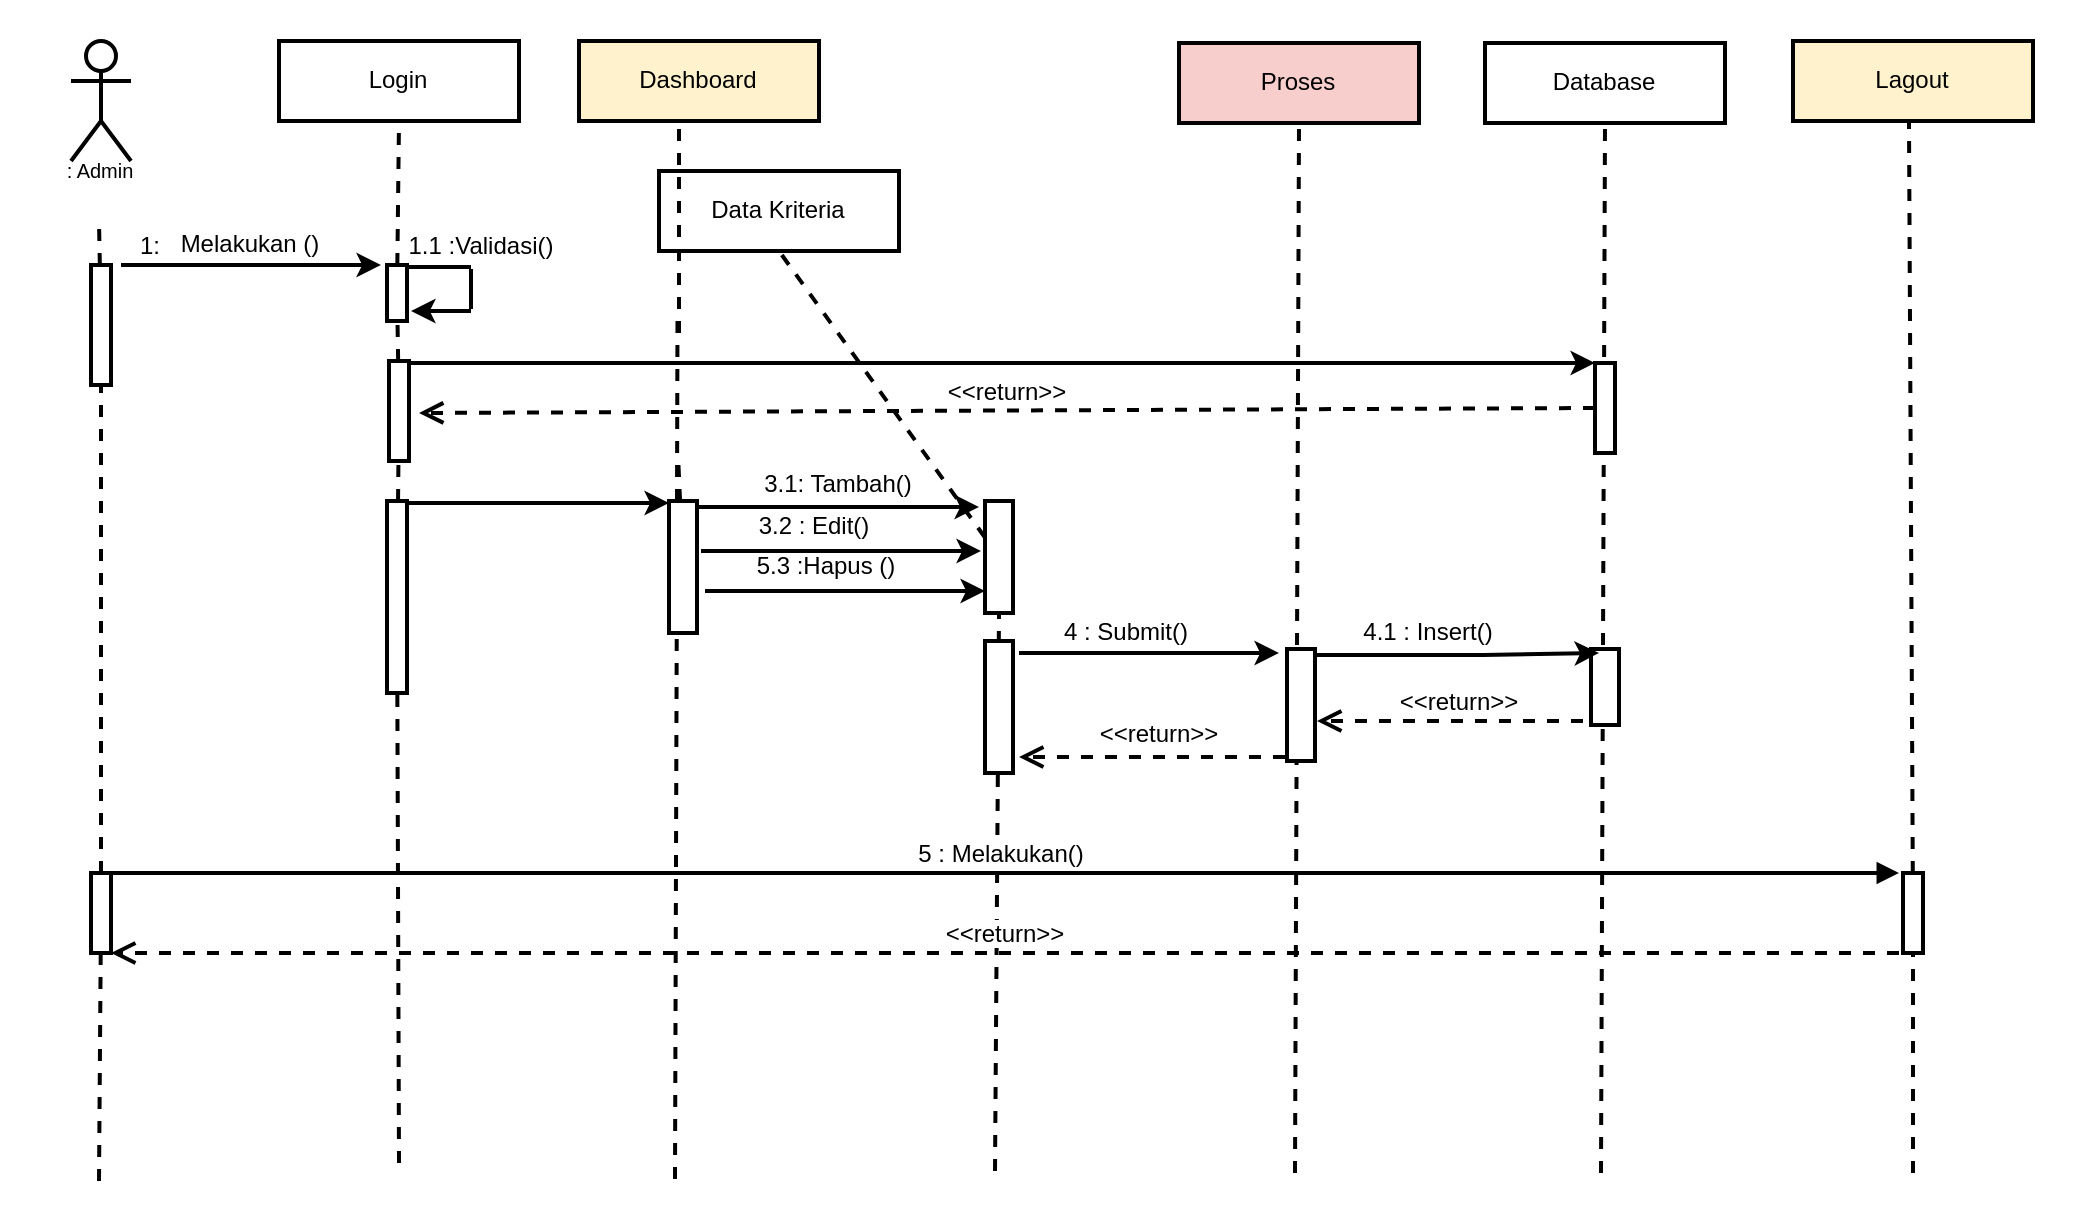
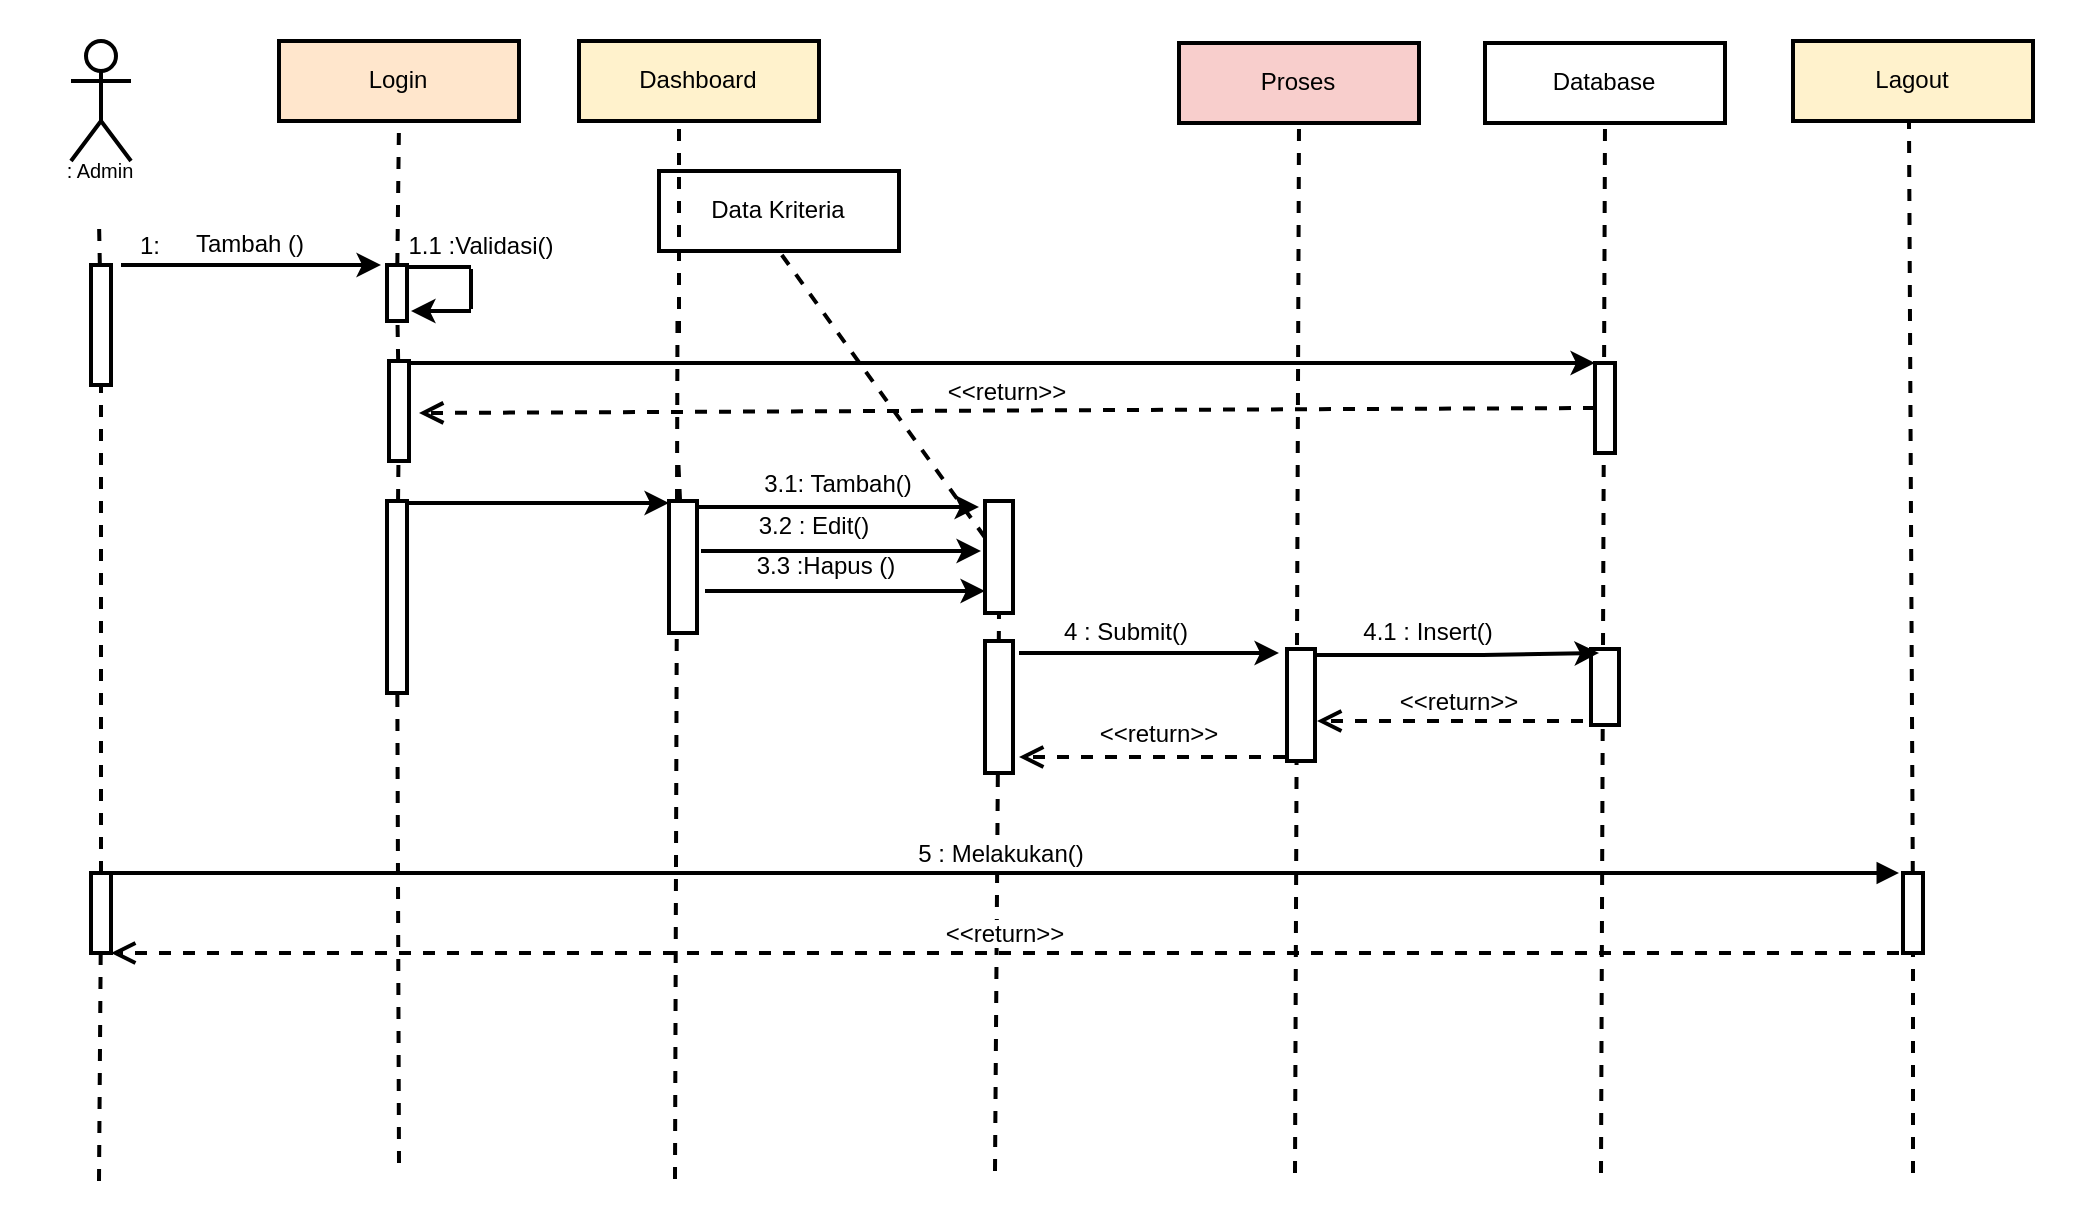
node "Login": fillcolor #ffffff -> #ffe6cc
node "Melakukan ()": label "Melakukan ()" -> "Tambah ()"
node "5.3 :Hapus ()": label "5.3 :Hapus ()" -> "3.3 :Hapus ()"
